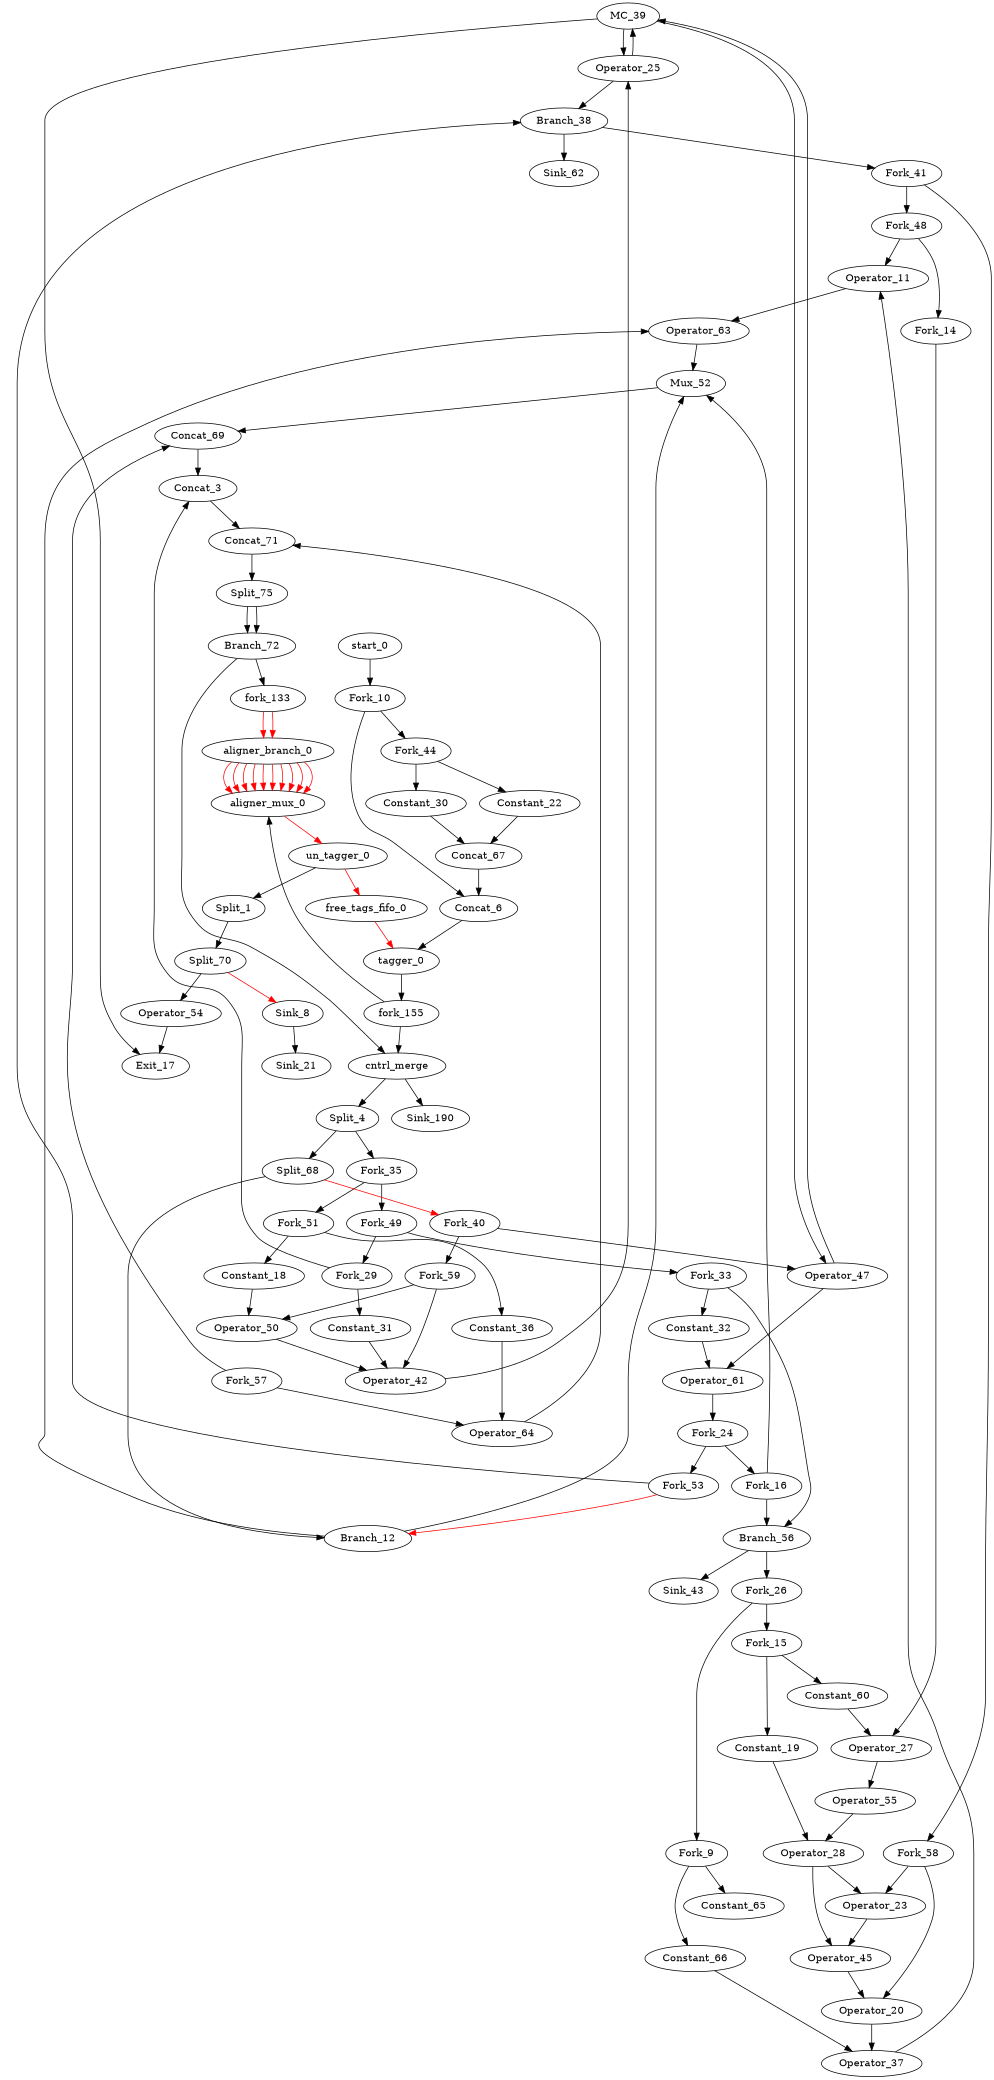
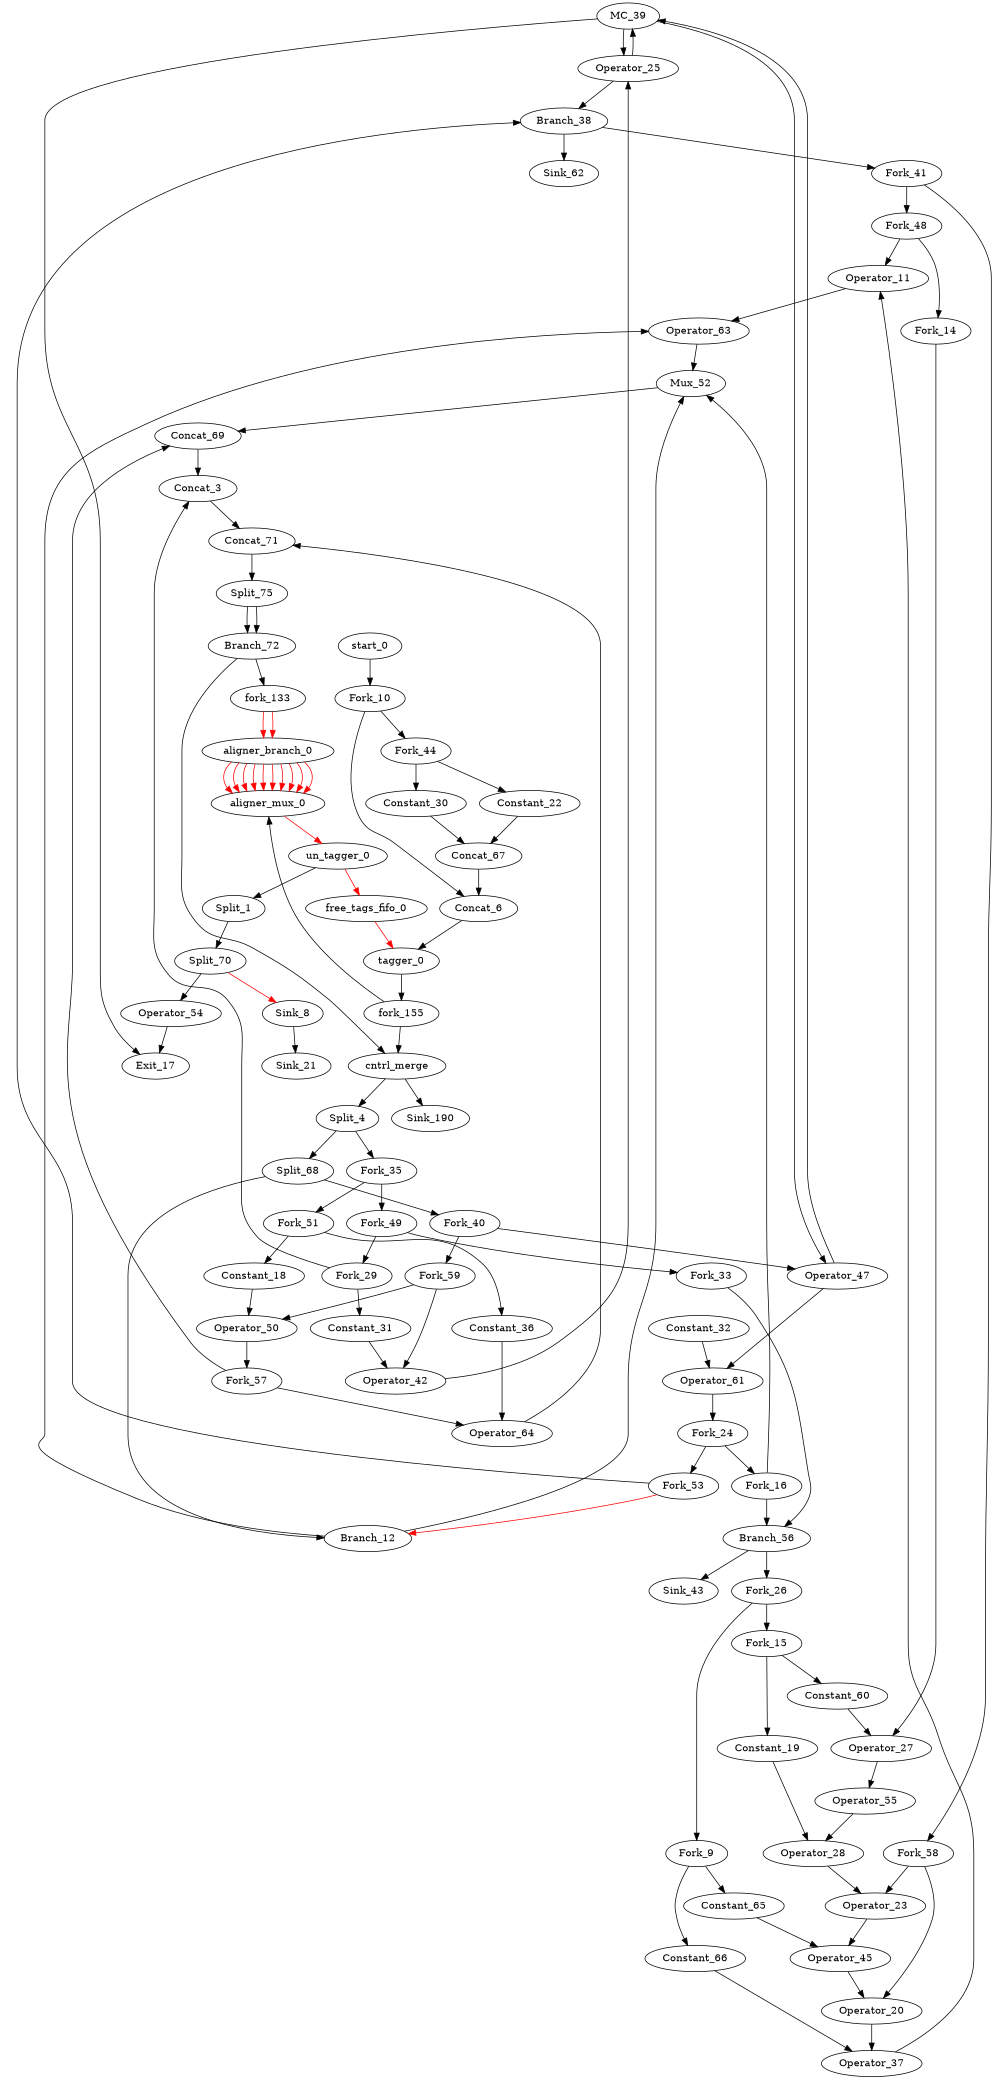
edge "Split_68" -> "Fork_40": color red -> black
edge "Fork_33" -> "Constant_32": removed
edge "Operator_50" -> "Operator_42": now "Operator_50" -> "Fork_57"
edge "Operator_28" -> "Operator_45": now "Constant_65" -> "Operator_45"
